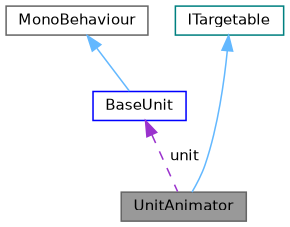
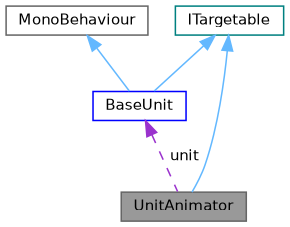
edge "BaseUnit" -> "ITargetable": added
